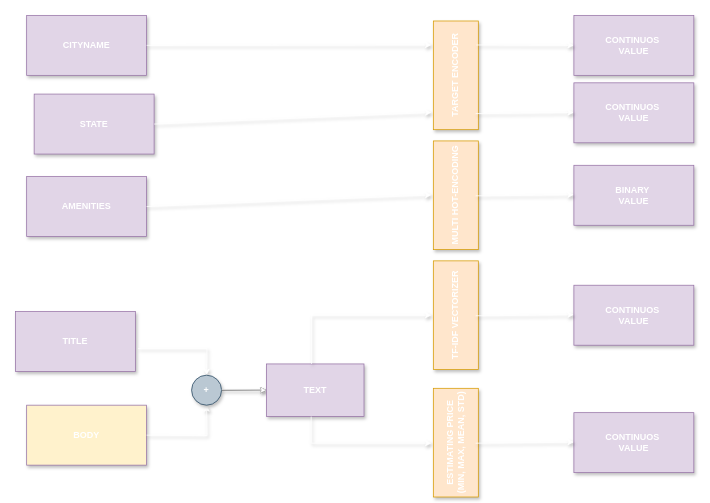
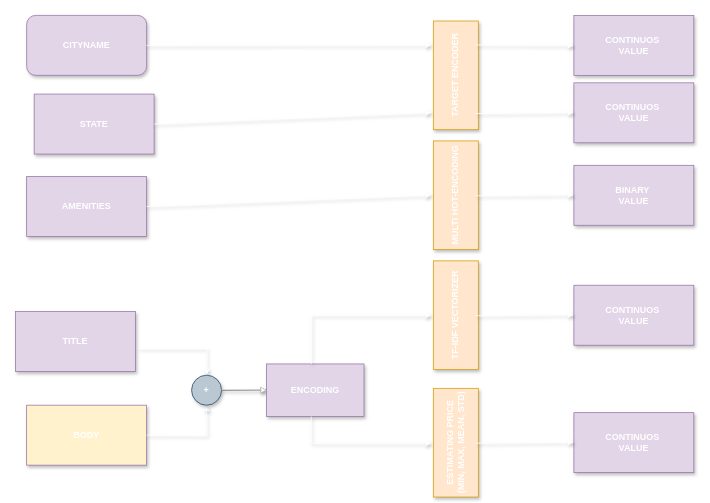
node "CITYNAME": shape rectangle -> rounded rectangle
node "TEXT": label "TEXT" -> "ENCODING"
